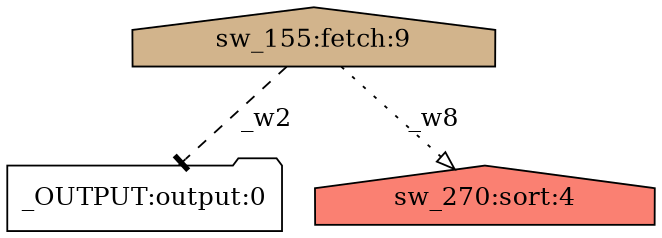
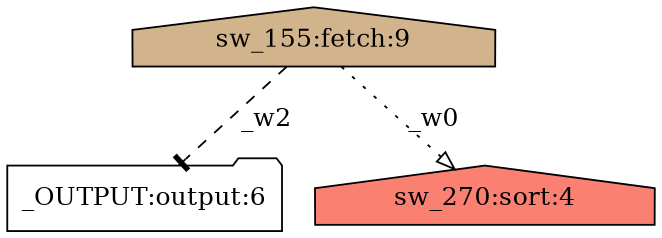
edge "sw_155:fetch:9" -> "sw_270:sort:4": label "_w8" -> "_w0"
node "_OUTPUT:output:0": label "_OUTPUT:output:0" -> "_OUTPUT:output:6"
